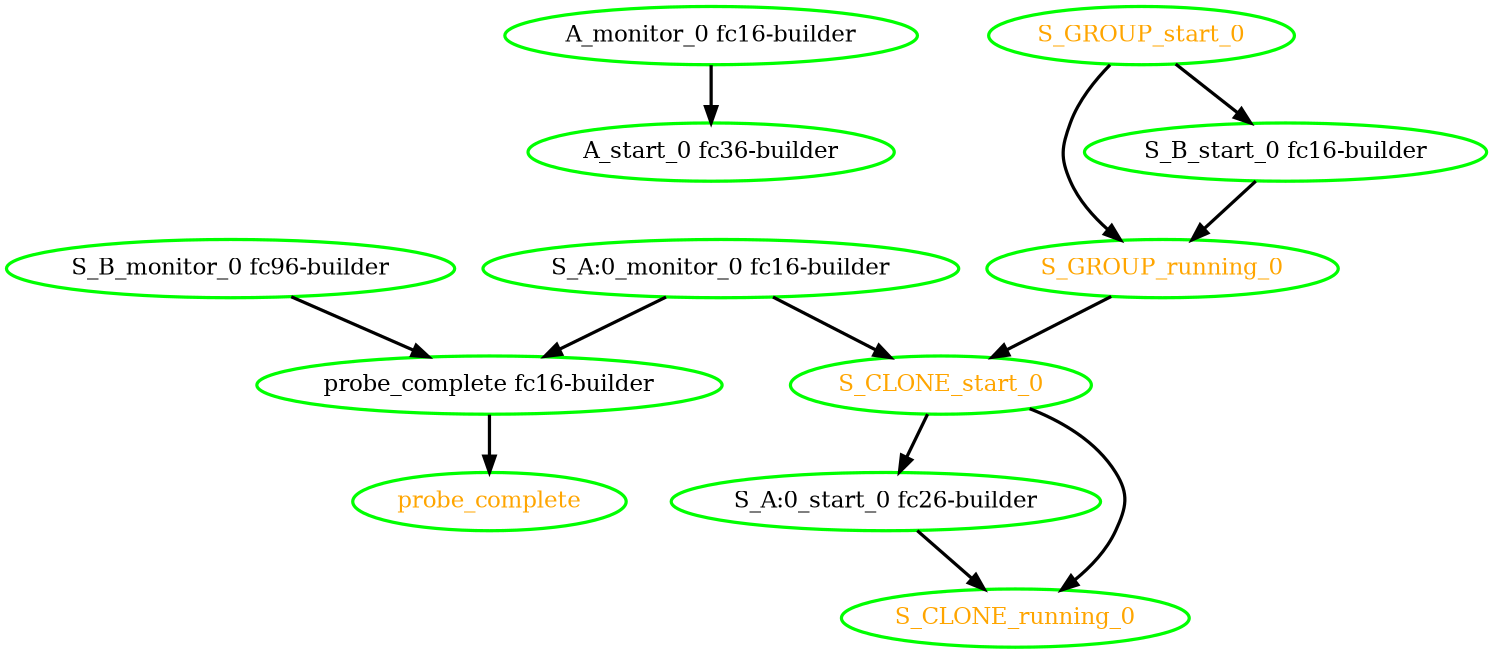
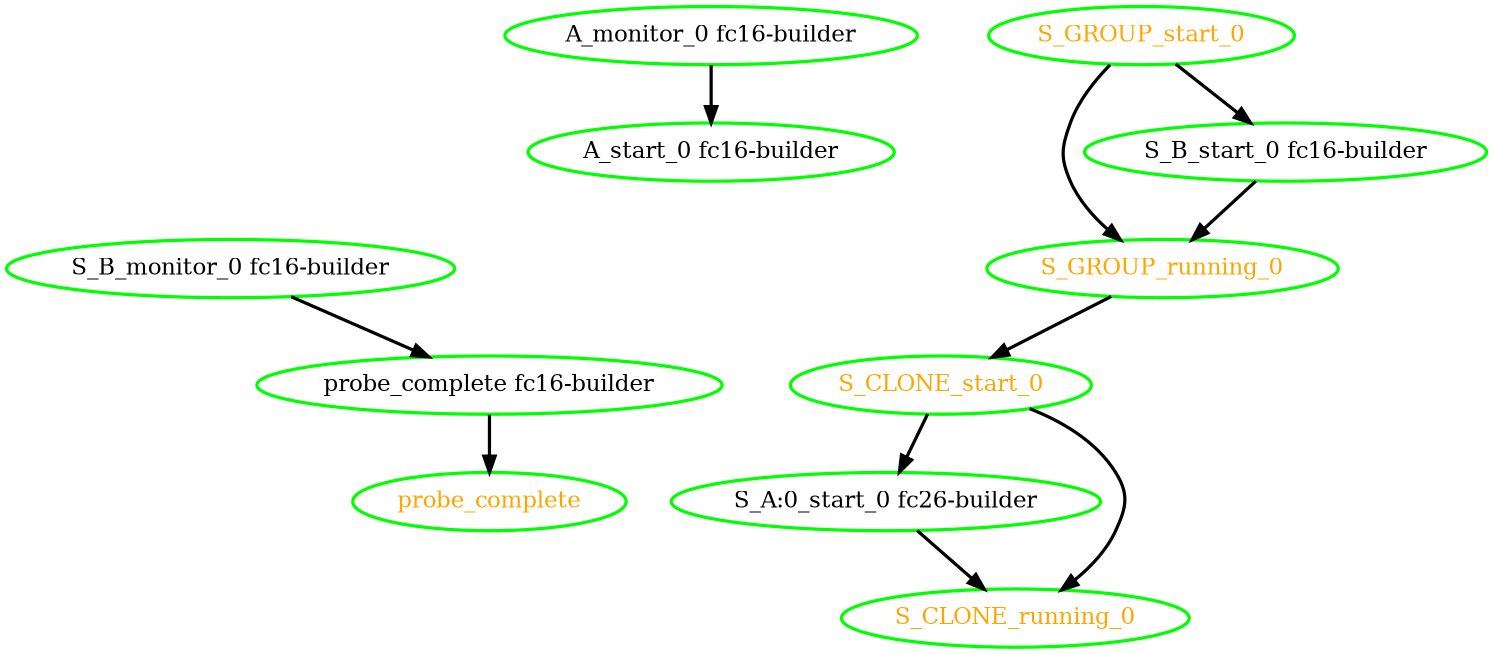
node "A_start_0 fc36-builder": label "A_start_0 fc36-builder" -> "A_start_0 fc16-builder"
node "S_B_monitor_0 fc96-builder": label "S_B_monitor_0 fc96-builder" -> "S_B_monitor_0 fc16-builder"
node "S_A:0_monitor_0 fc16-builder": removed
